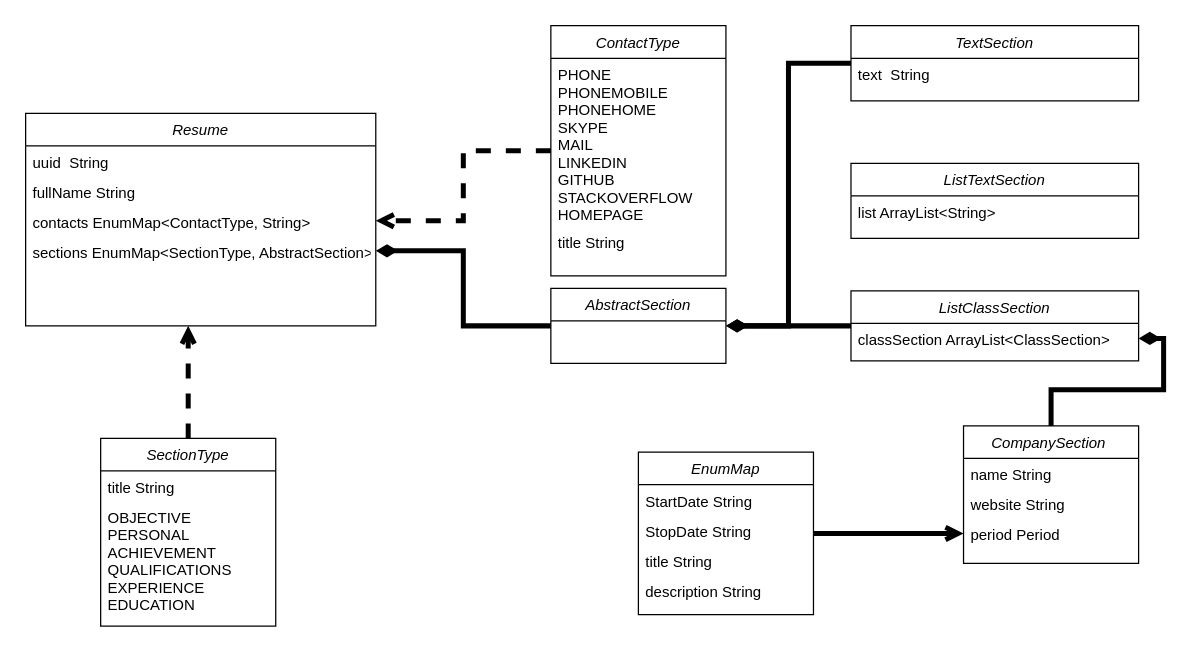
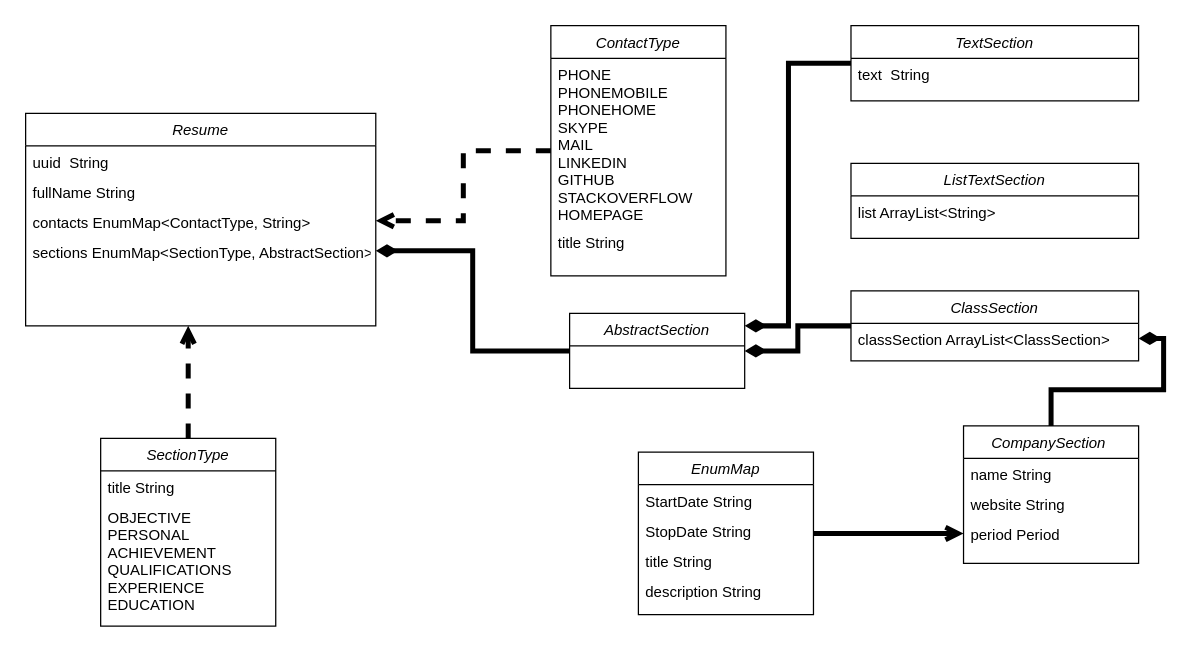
node "ListClassSection": label "ListClassSection" -> "ClassSection"
node "AbstractSection": moved (638, 326) -> (657, 351)
